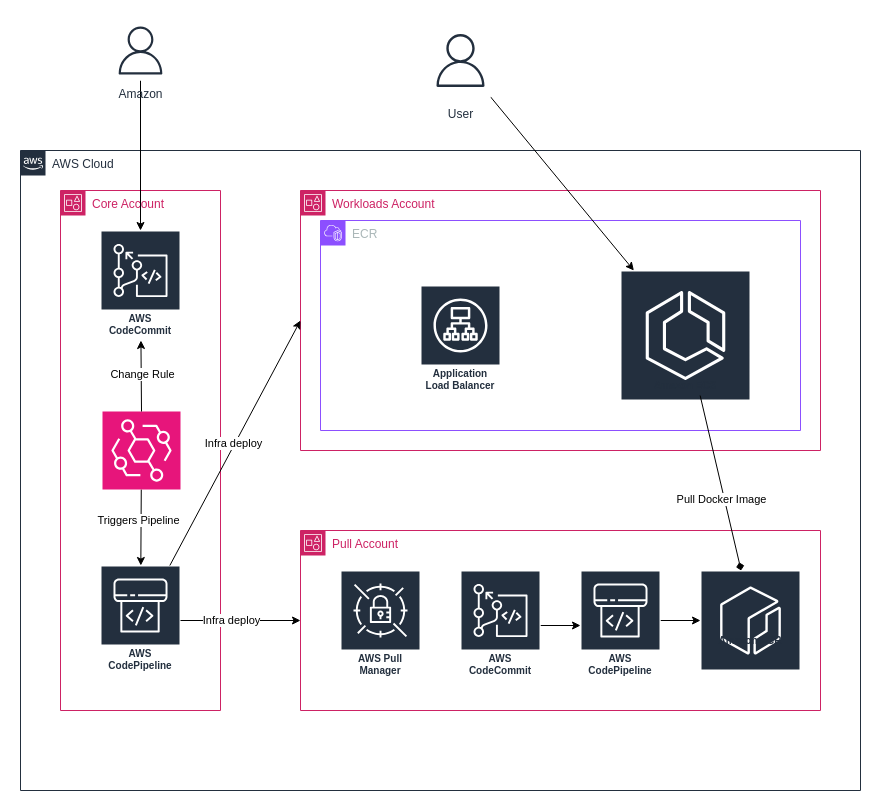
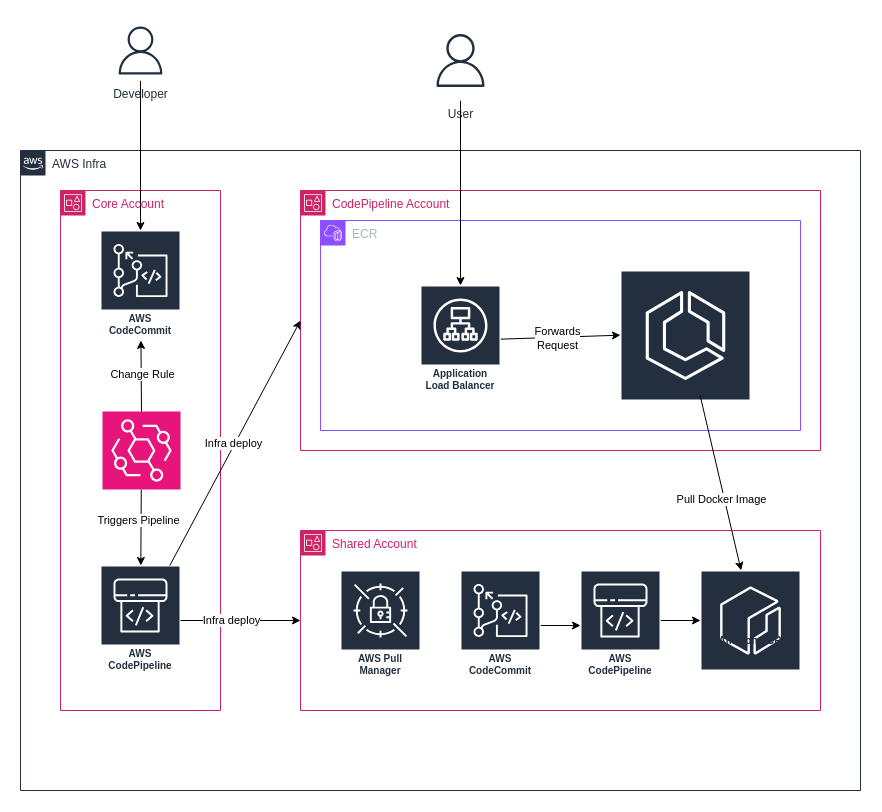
node "Amazon": label "Amazon" -> "Developer"
node "AWS Cloud": label "AWS Cloud" -> "AWS Infra"
edge "User" -> "Amazon ECS": now "User" -> "Application Load Balancer"
node "Workloads Account": label "Workloads Account" -> "CodePipeline Account"
edge "Application Load Balancer" -> "Amazon ECS": added, label "Forwards Request"
node "Pull Account": label "Pull Account" -> "Shared Account"
edge "Amazon ECS" -> "Amazon ECR": arrowhead diamond -> classic
